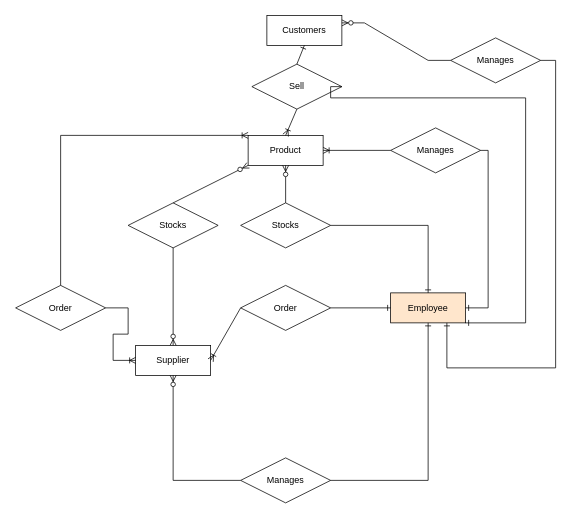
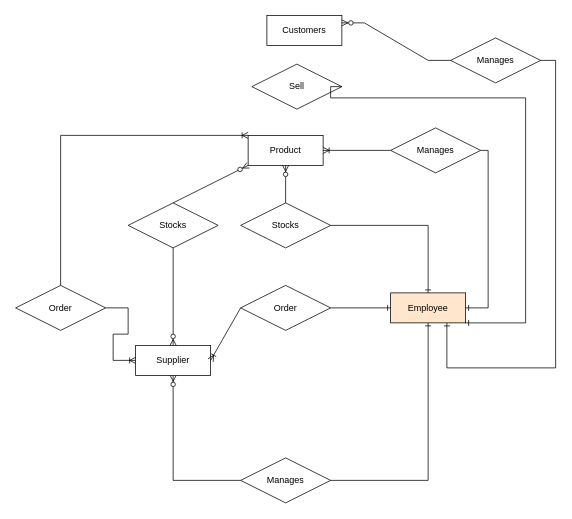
edge "Sell" -> "Customers": removed
edge "Sell" -> "Product": removed
